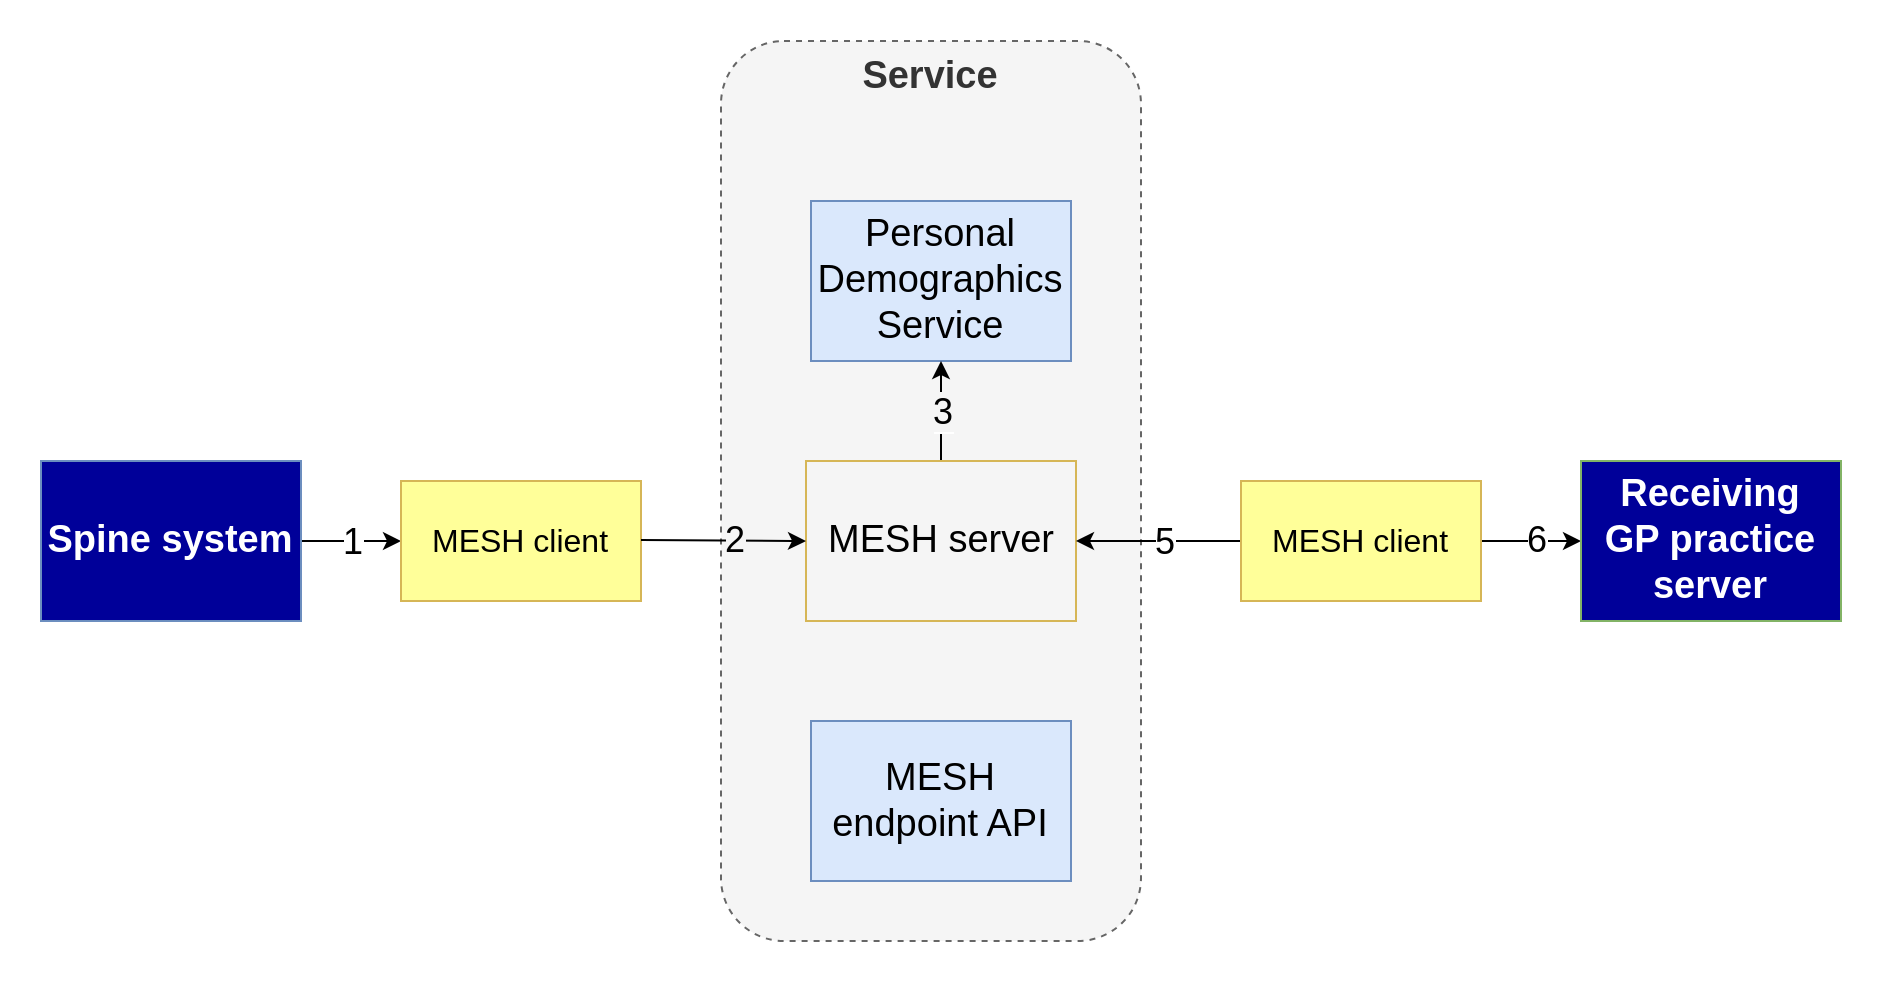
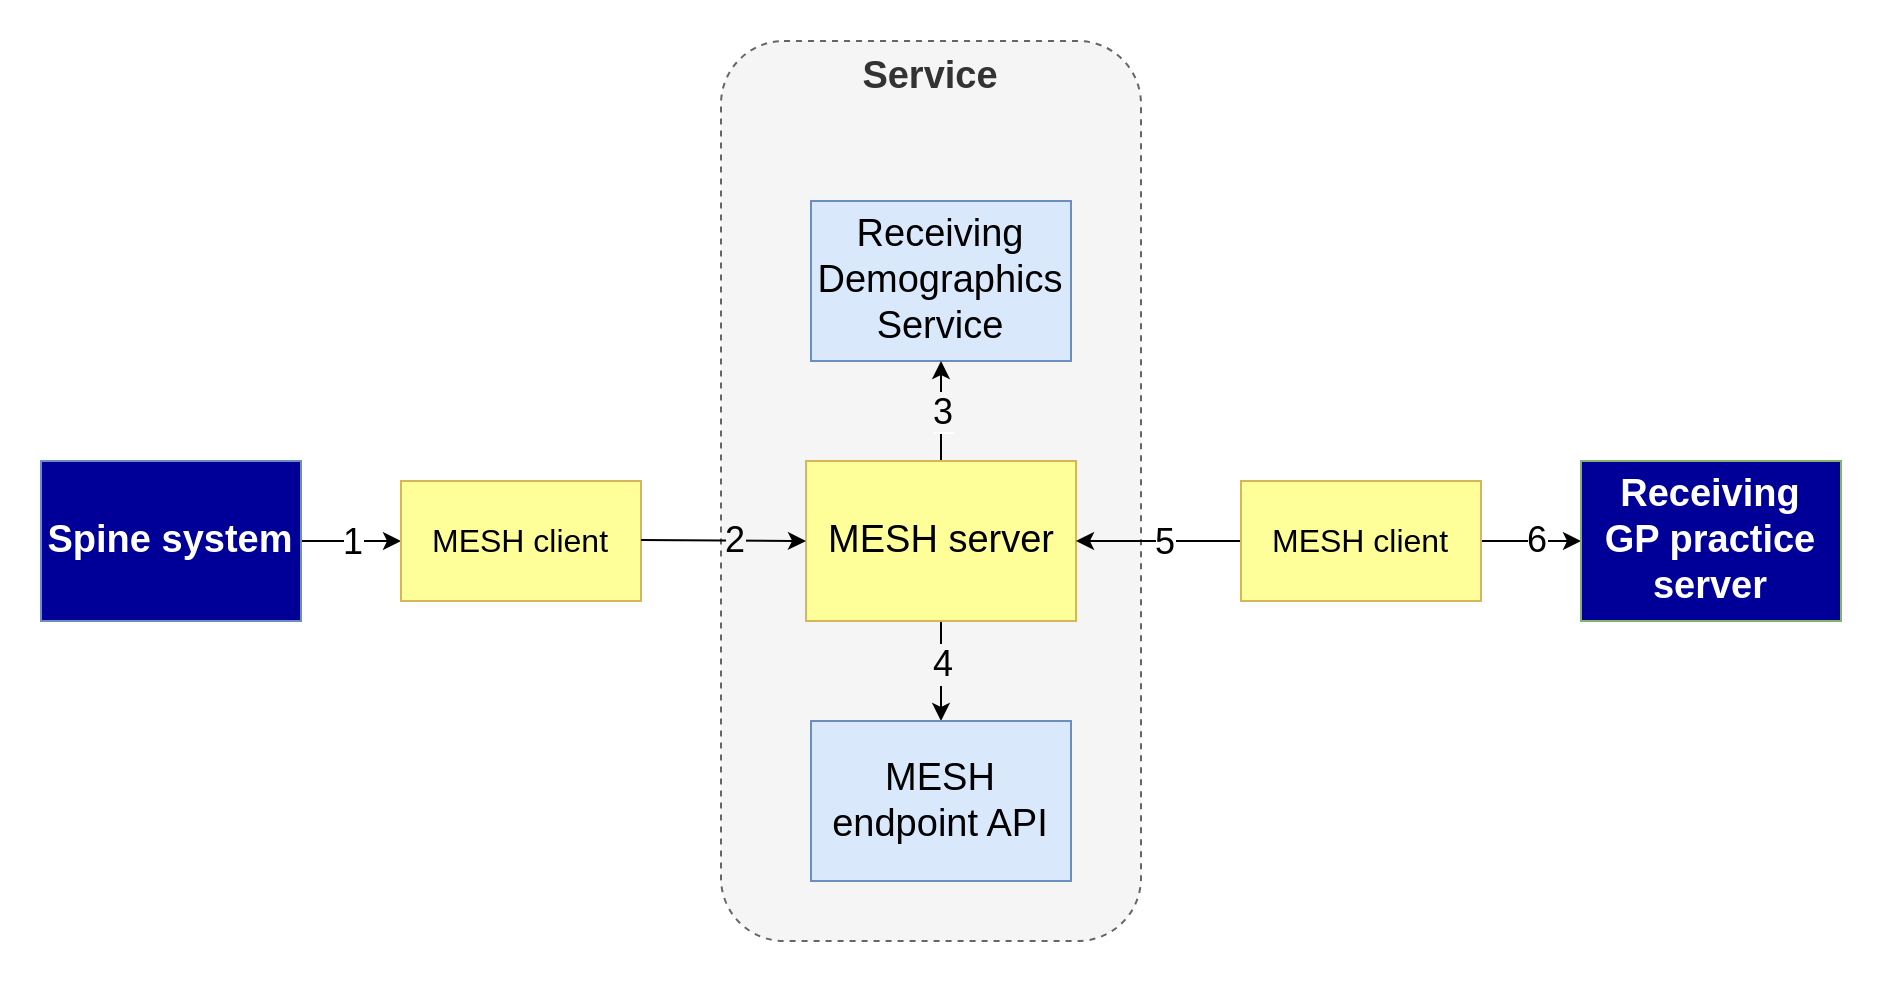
node "Personal Demographics Service": label "Personal Demographics Service" -> "Receiving Demographics Service"
node "MESH server": fillcolor #f5f5f5 -> #ffff99
edge "MESH server" -> "MESH endpoint API": added, label "4"
